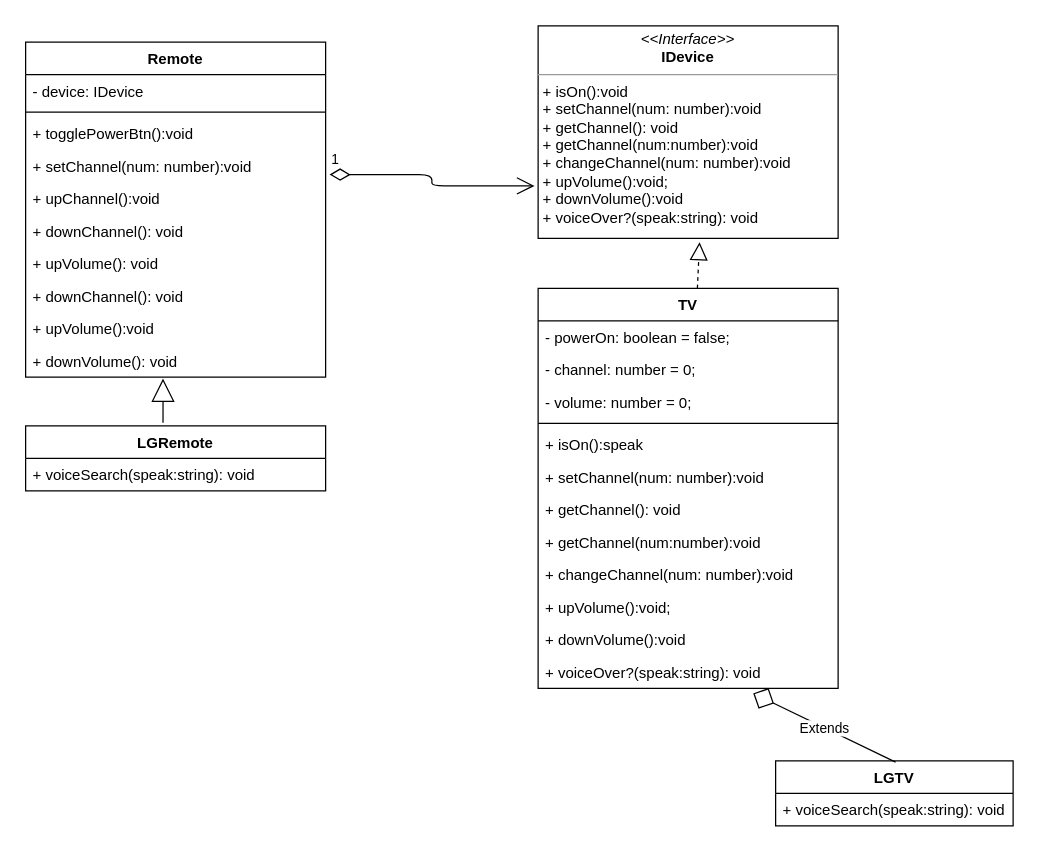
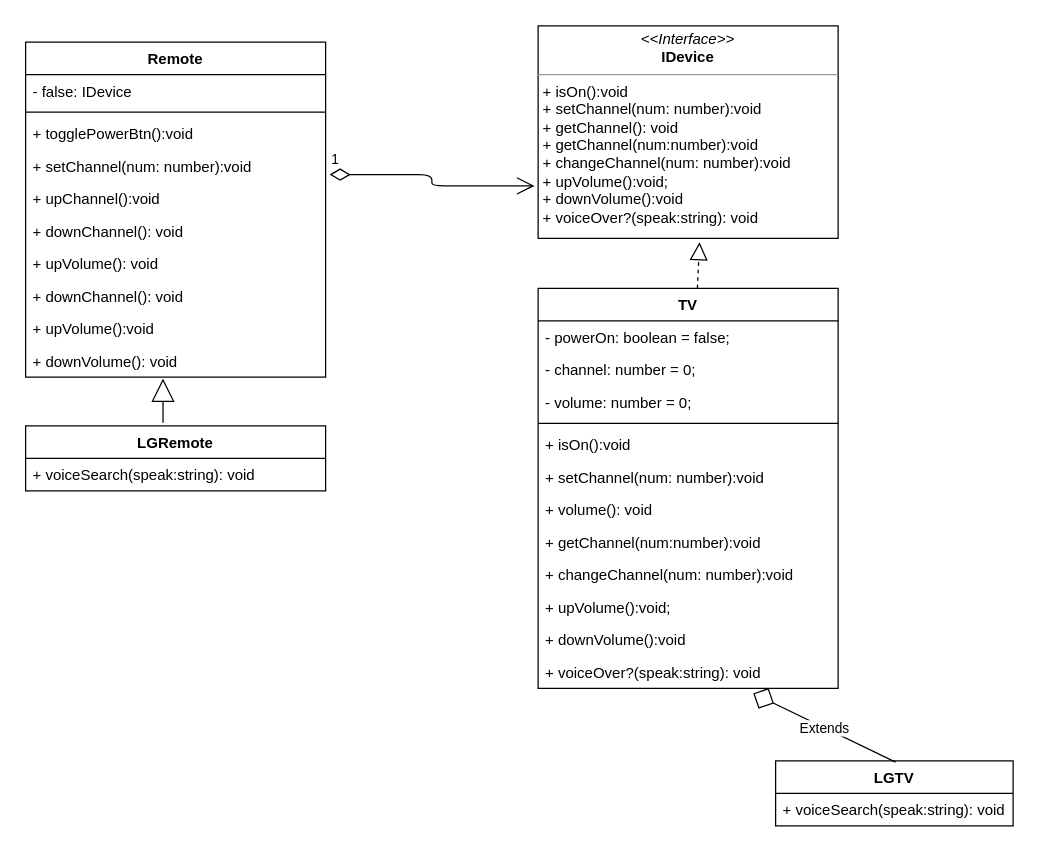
node "- device: IDevice": label "- device: IDevice" -> "- false: IDevice"
node "+ isOn():speak": label "+ isOn():speak" -> "+ isOn():void"
node "+ getChannel(): void": label "+ getChannel(): void" -> "+ volume(): void"
